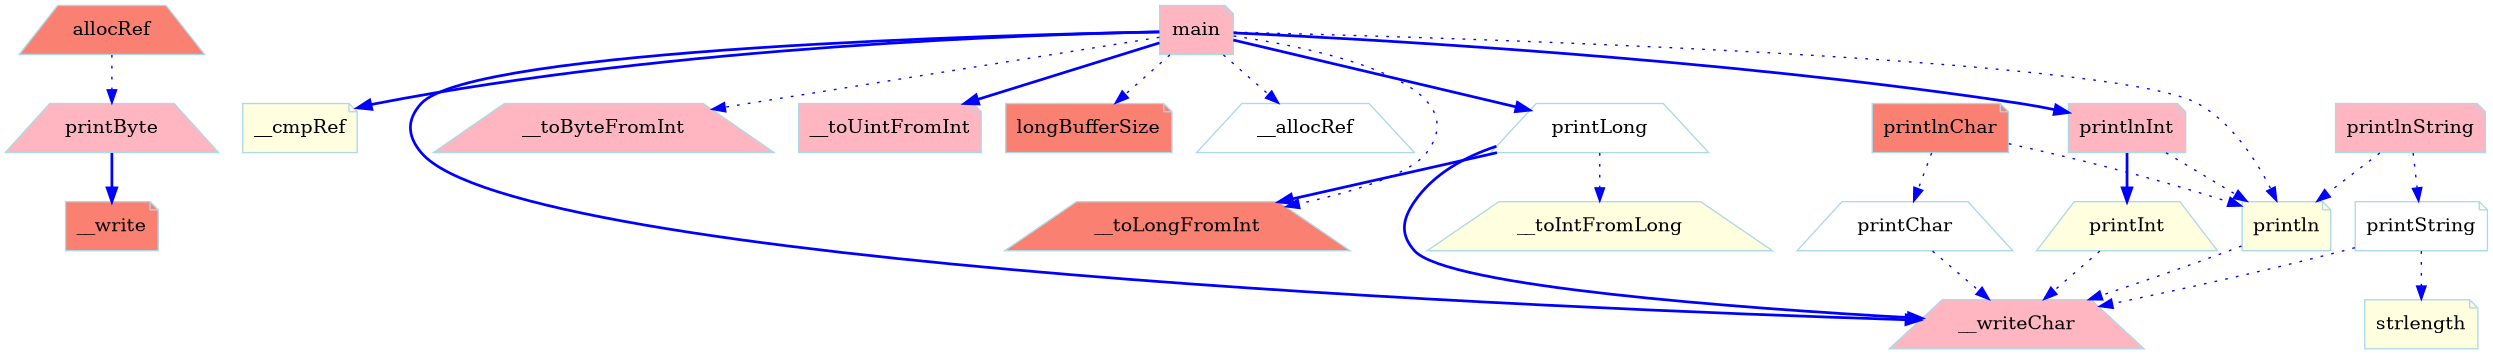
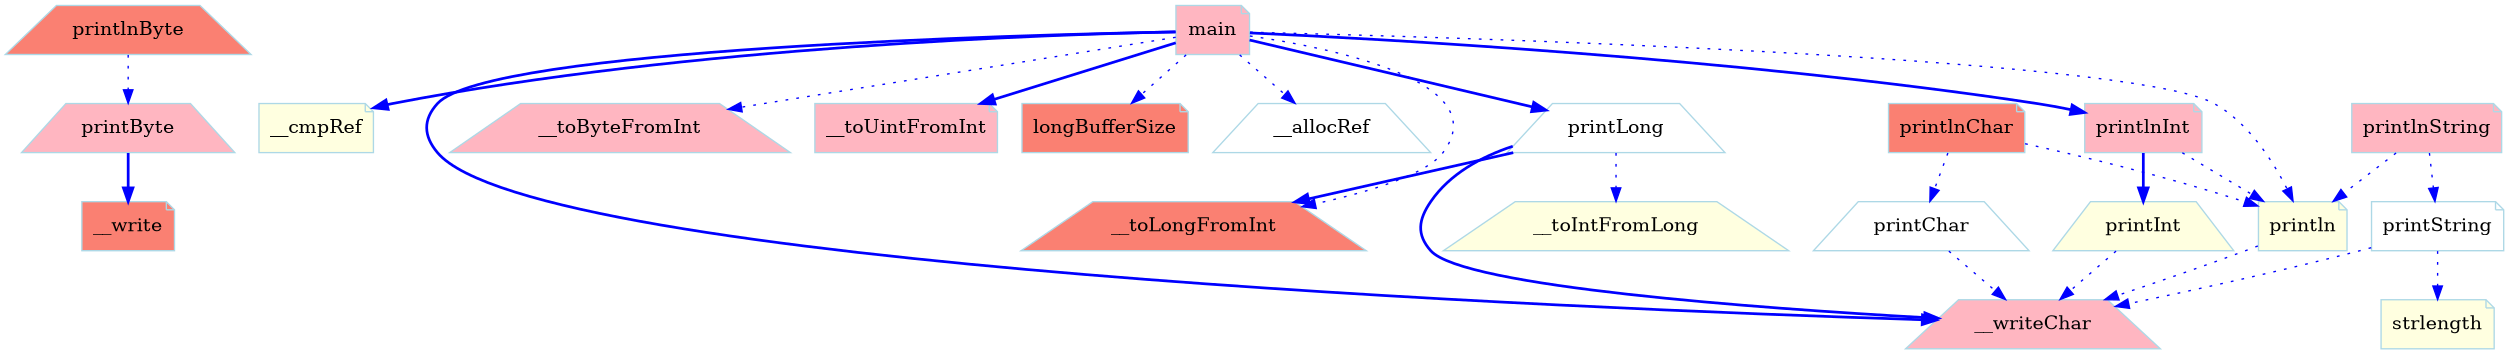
node "allocRef": label "allocRef" -> "printlnByte"
